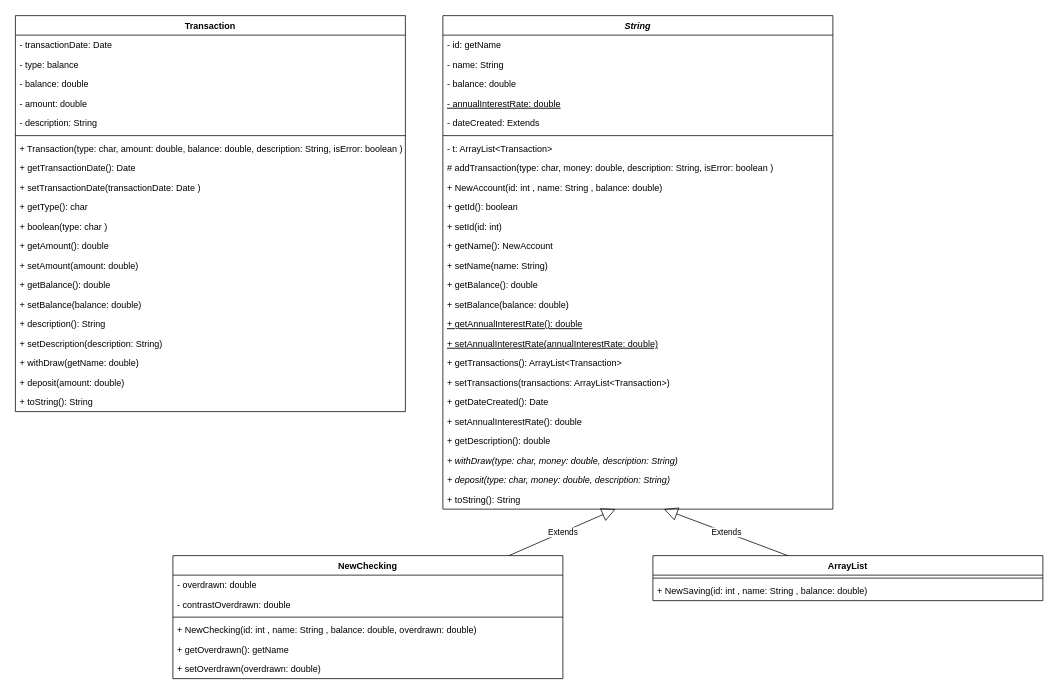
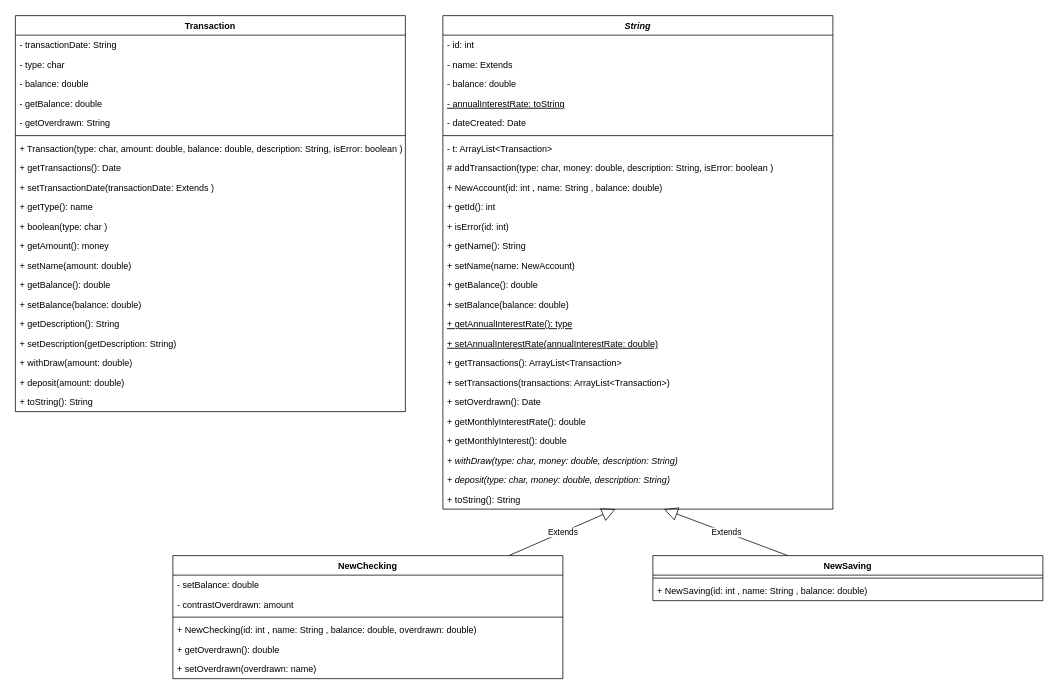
node "- transactionDate: Date": label "- transactionDate: Date" -> "- transactionDate: String"
node "- id: getName": label "- id: getName" -> "- id: int"
node "- type: balance": label "- type: balance" -> "- type: char"
node "- name: String": label "- name: String" -> "- name: Extends"
node "- amount: double": label "- amount: double" -> "- getBalance: double"
node "- annualInterestRate: double": label "- annualInterestRate: double" -> "- annualInterestRate: toString"
node "- description: String": label "- description: String" -> "- getOverdrawn: String"
node "- dateCreated: Extends": label "- dateCreated: Extends" -> "- dateCreated: Date"
node "+ getTransactionDate(): Date": label "+ getTransactionDate(): Date" -> "+ getTransactions(): Date"
node "+ setTransactionDate(transactionDate: Date )": label "+ setTransactionDate(transactionDate: Date )" -> "+ setTransactionDate(transactionDate: Extends )"
node "+ getType(): char": label "+ getType(): char" -> "+ getType(): name"
node "+ getId(): boolean": label "+ getId(): boolean" -> "+ getId(): int"
node "+ setId(id: int)": label "+ setId(id: int)" -> "+ isError(id: int)"
node "+ getAmount(): double": label "+ getAmount(): double" -> "+ getAmount(): money"
node "+ getName(): NewAccount": label "+ getName(): NewAccount" -> "+ getName(): String"
node "+ setAmount(amount: double)": label "+ setAmount(amount: double)" -> "+ setName(amount: double)"
node "+ setName(name: String)": label "+ setName(name: String)" -> "+ setName(name: NewAccount)"
node "+ description(): String": label "+ description(): String" -> "+ getDescription(): String"
node "+ getAnnualInterestRate(): double": label "+ getAnnualInterestRate(): double" -> "+ getAnnualInterestRate(): type"
node "+ setDescription(description: String)": label "+ setDescription(description: String)" -> "+ setDescription(getDescription: String)"
node "+ withDraw(getName: double)": label "+ withDraw(getName: double)" -> "+ withDraw(amount: double)"
node "+ getDateCreated(): Date": label "+ getDateCreated(): Date" -> "+ setOverdrawn(): Date"
node "+ setAnnualInterestRate(): double": label "+ setAnnualInterestRate(): double" -> "+ getMonthlyInterestRate(): double"
node "+ getDescription(): double": label "+ getDescription(): double" -> "+ getMonthlyInterest(): double"
node "ArrayList": label "ArrayList" -> "NewSaving"
node "- overdrawn: double": label "- overdrawn: double" -> "- setBalance: double"
node "- contrastOverdrawn: double": label "- contrastOverdrawn: double" -> "- contrastOverdrawn: amount"
node "+ getOverdrawn(): getName": label "+ getOverdrawn(): getName" -> "+ getOverdrawn(): double"
node "+ setOverdrawn(overdrawn: double)": label "+ setOverdrawn(overdrawn: double)" -> "+ setOverdrawn(overdrawn: name)"
